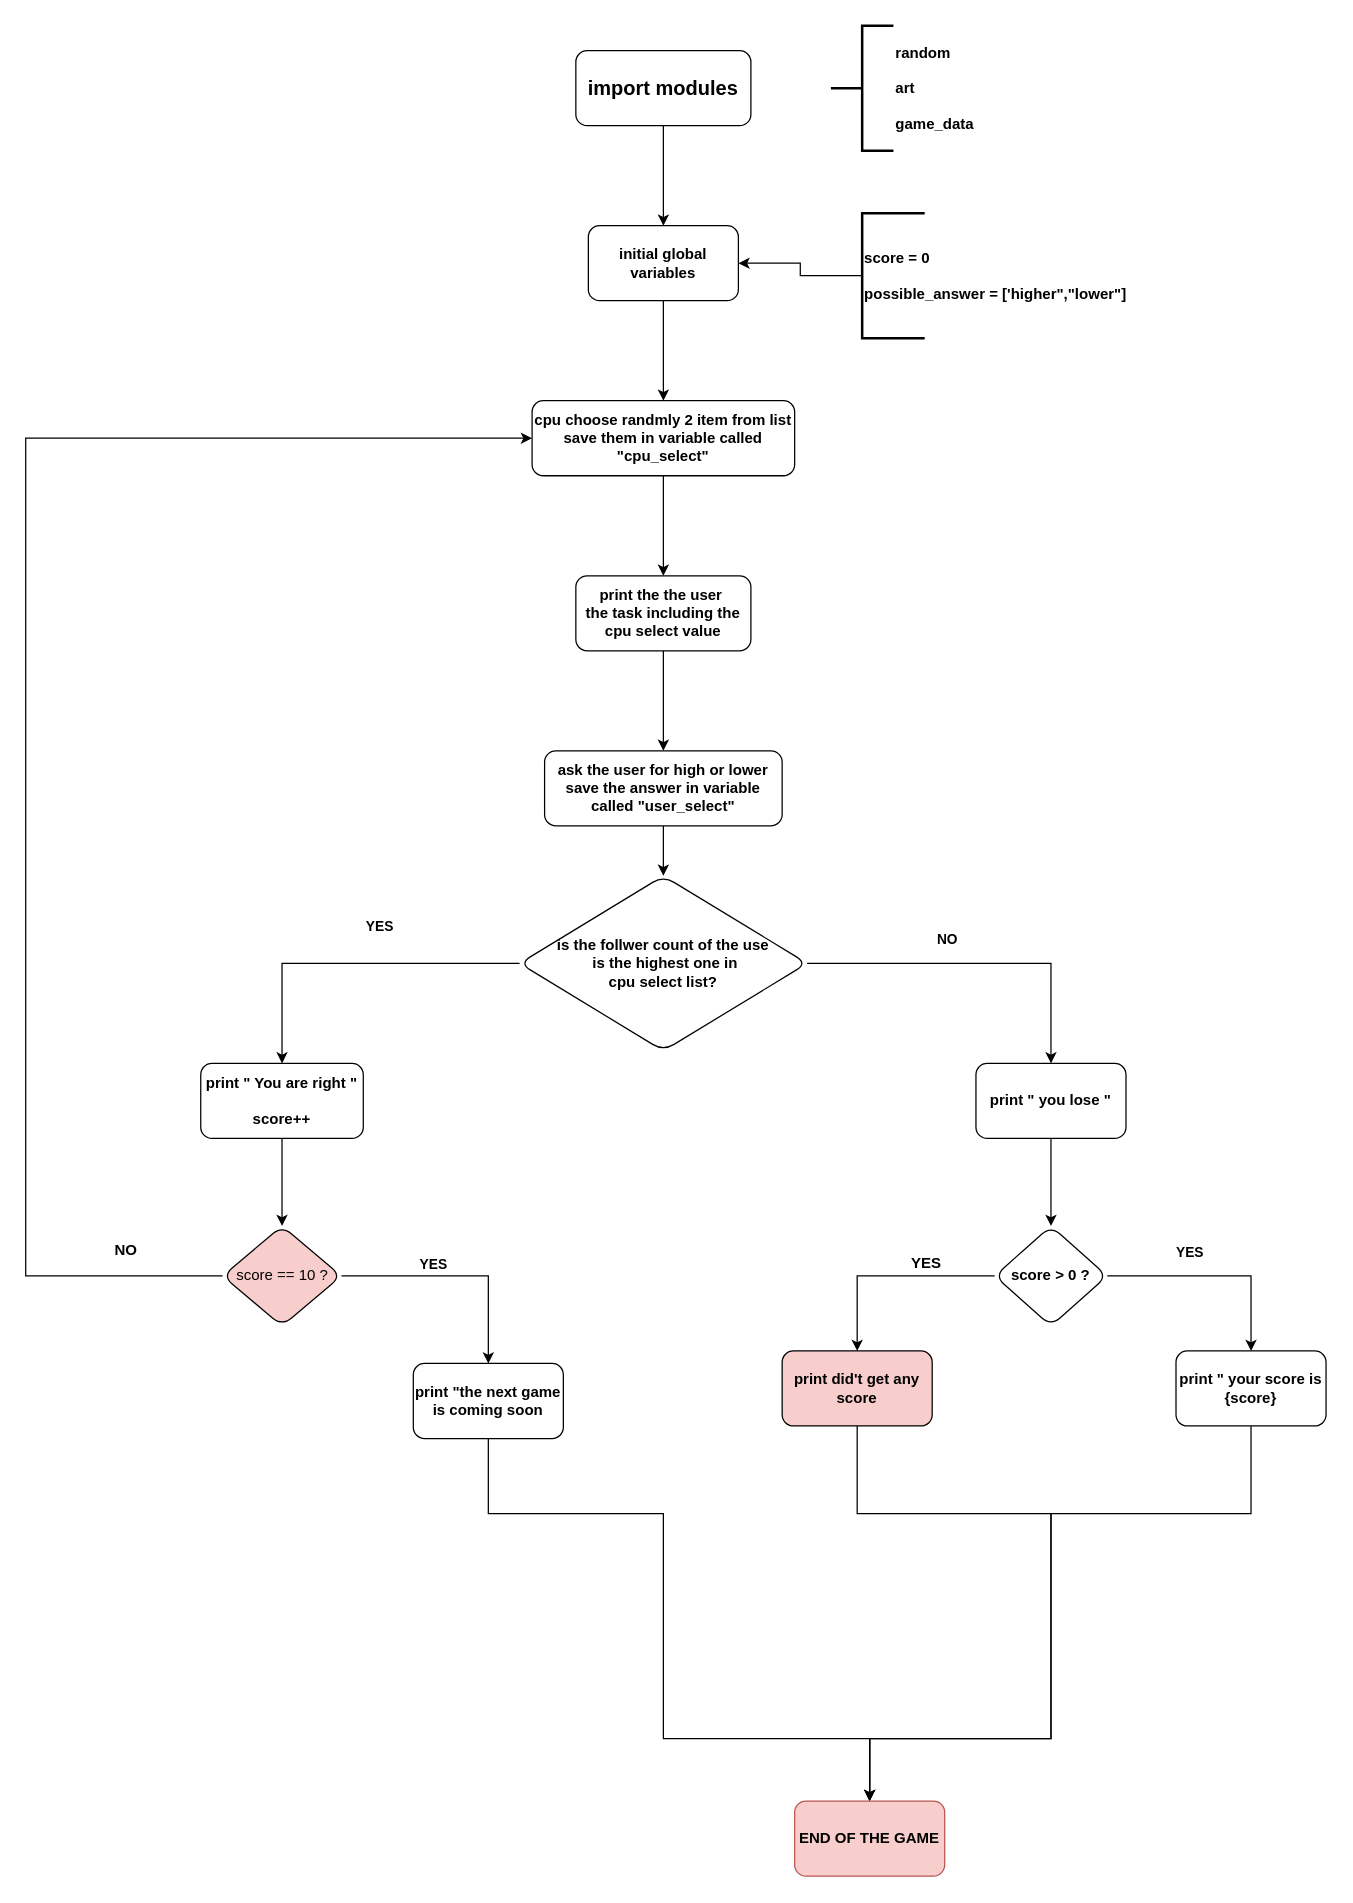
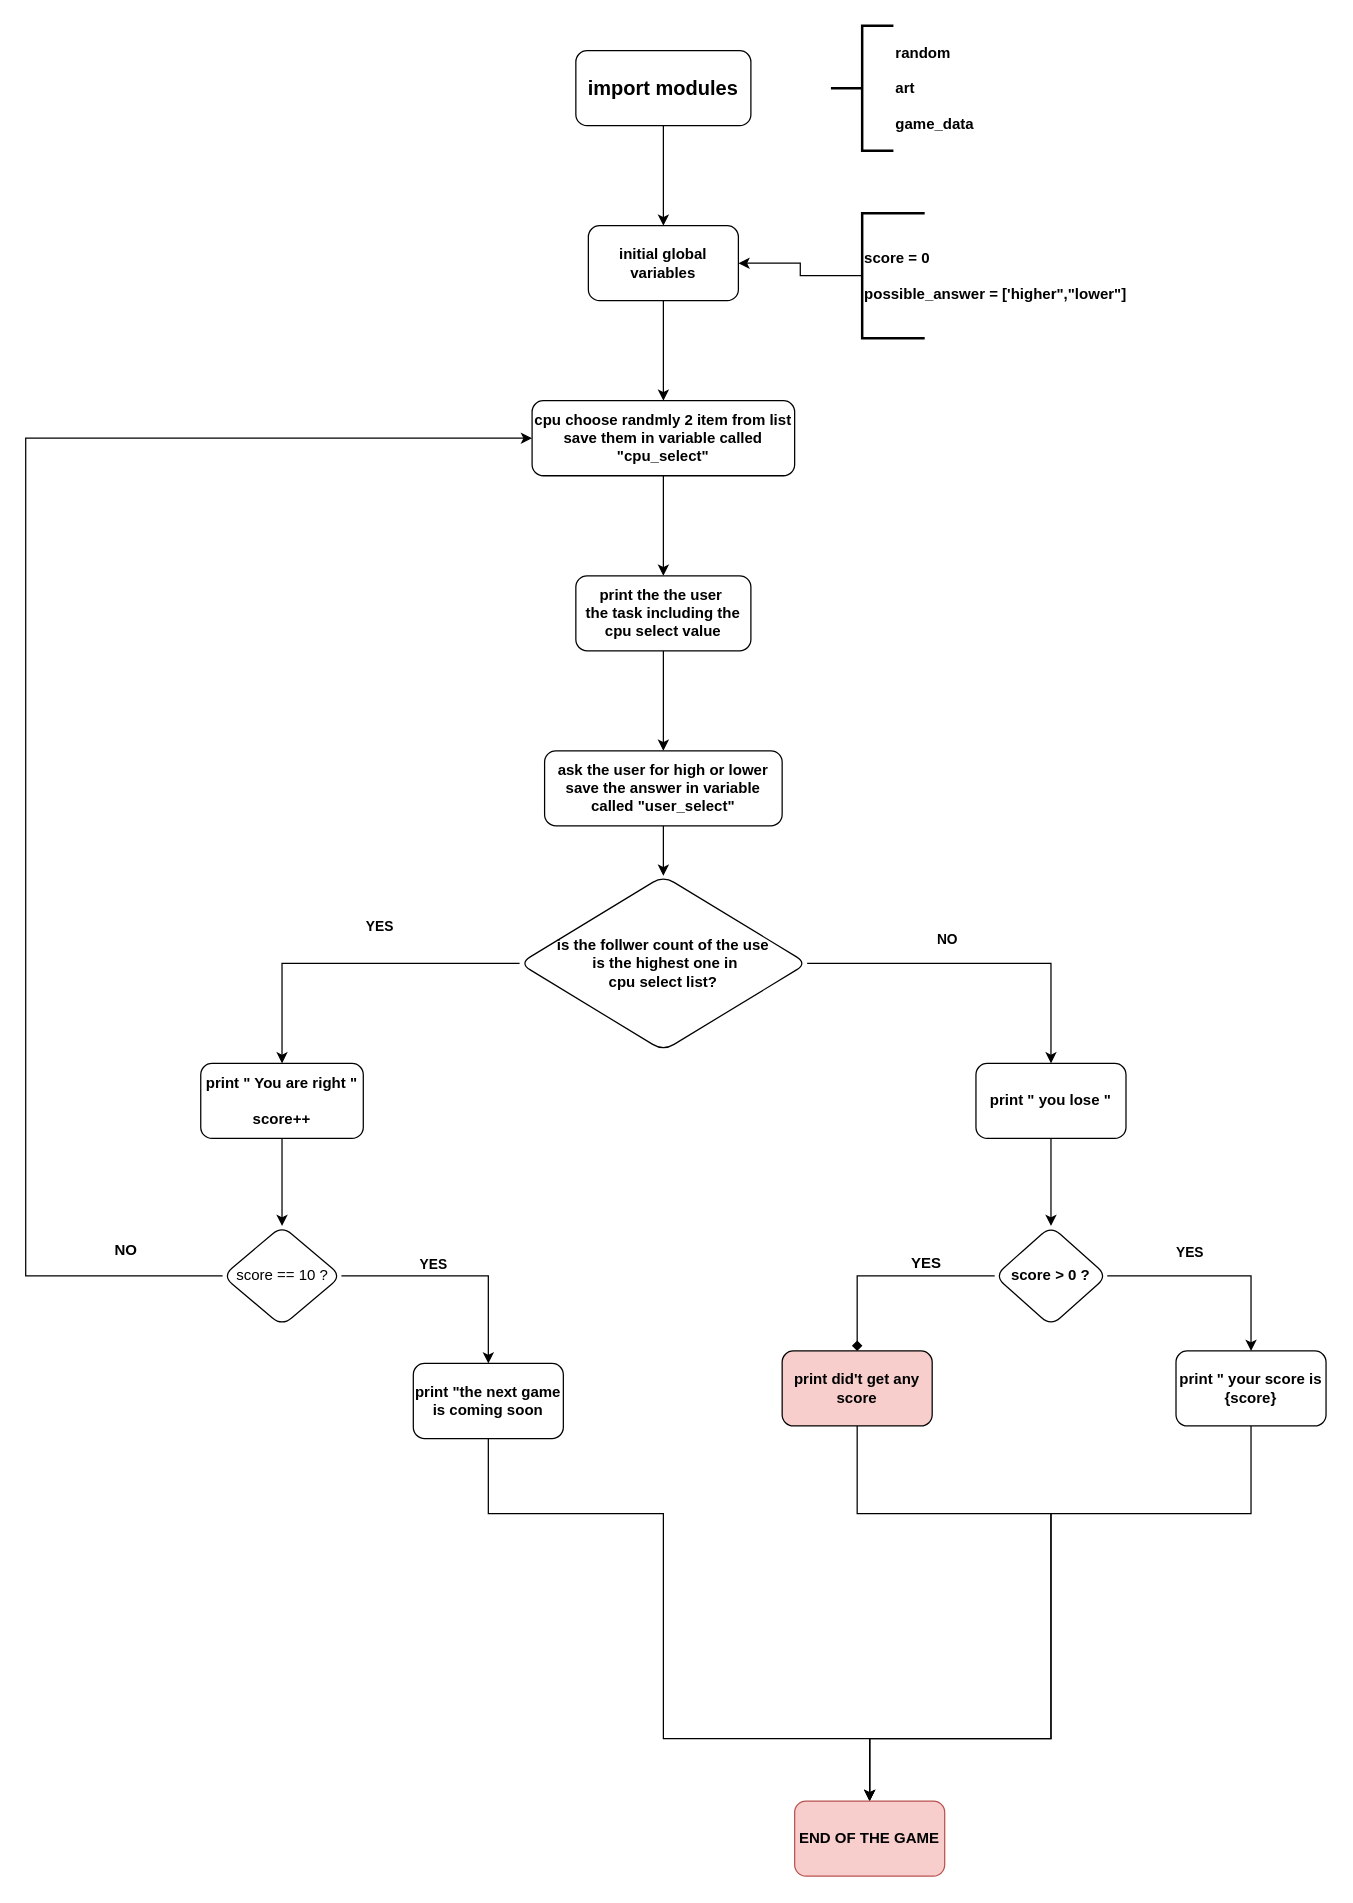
node "score == 10 ?": fillcolor #f8cecc -> #ffffff
edge "score > 0 ?" -> "print did't get any score": arrowhead classic -> diamond
